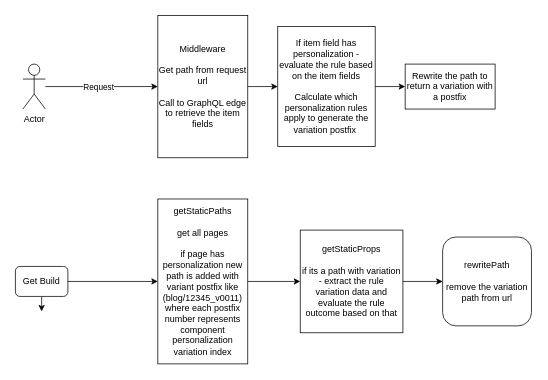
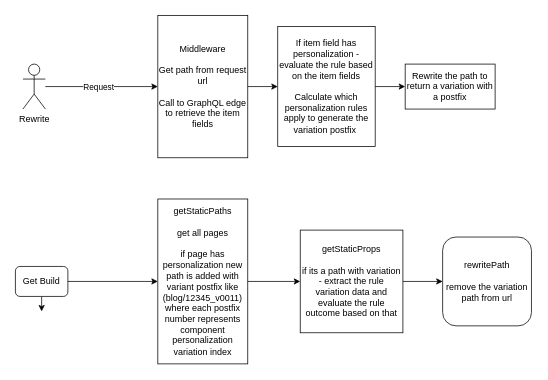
node "Actor": label "Actor" -> "Rewrite"
